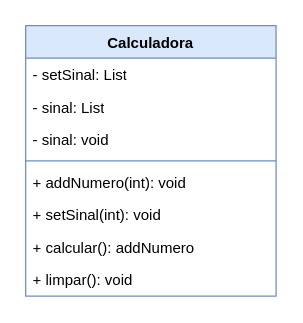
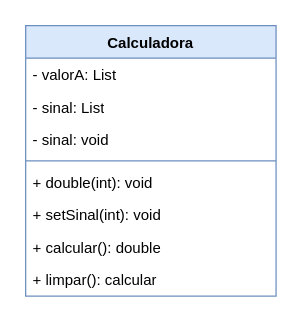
node "- setSinal: List": label "- setSinal: List" -> "- valorA: List"
node "+ addNumero(int): void": label "+ addNumero(int): void" -> "+ double(int): void"
node "+ calcular(): addNumero": label "+ calcular(): addNumero" -> "+ calcular(): double"
node "+ limpar(): void": label "+ limpar(): void" -> "+ limpar(): calcular"
